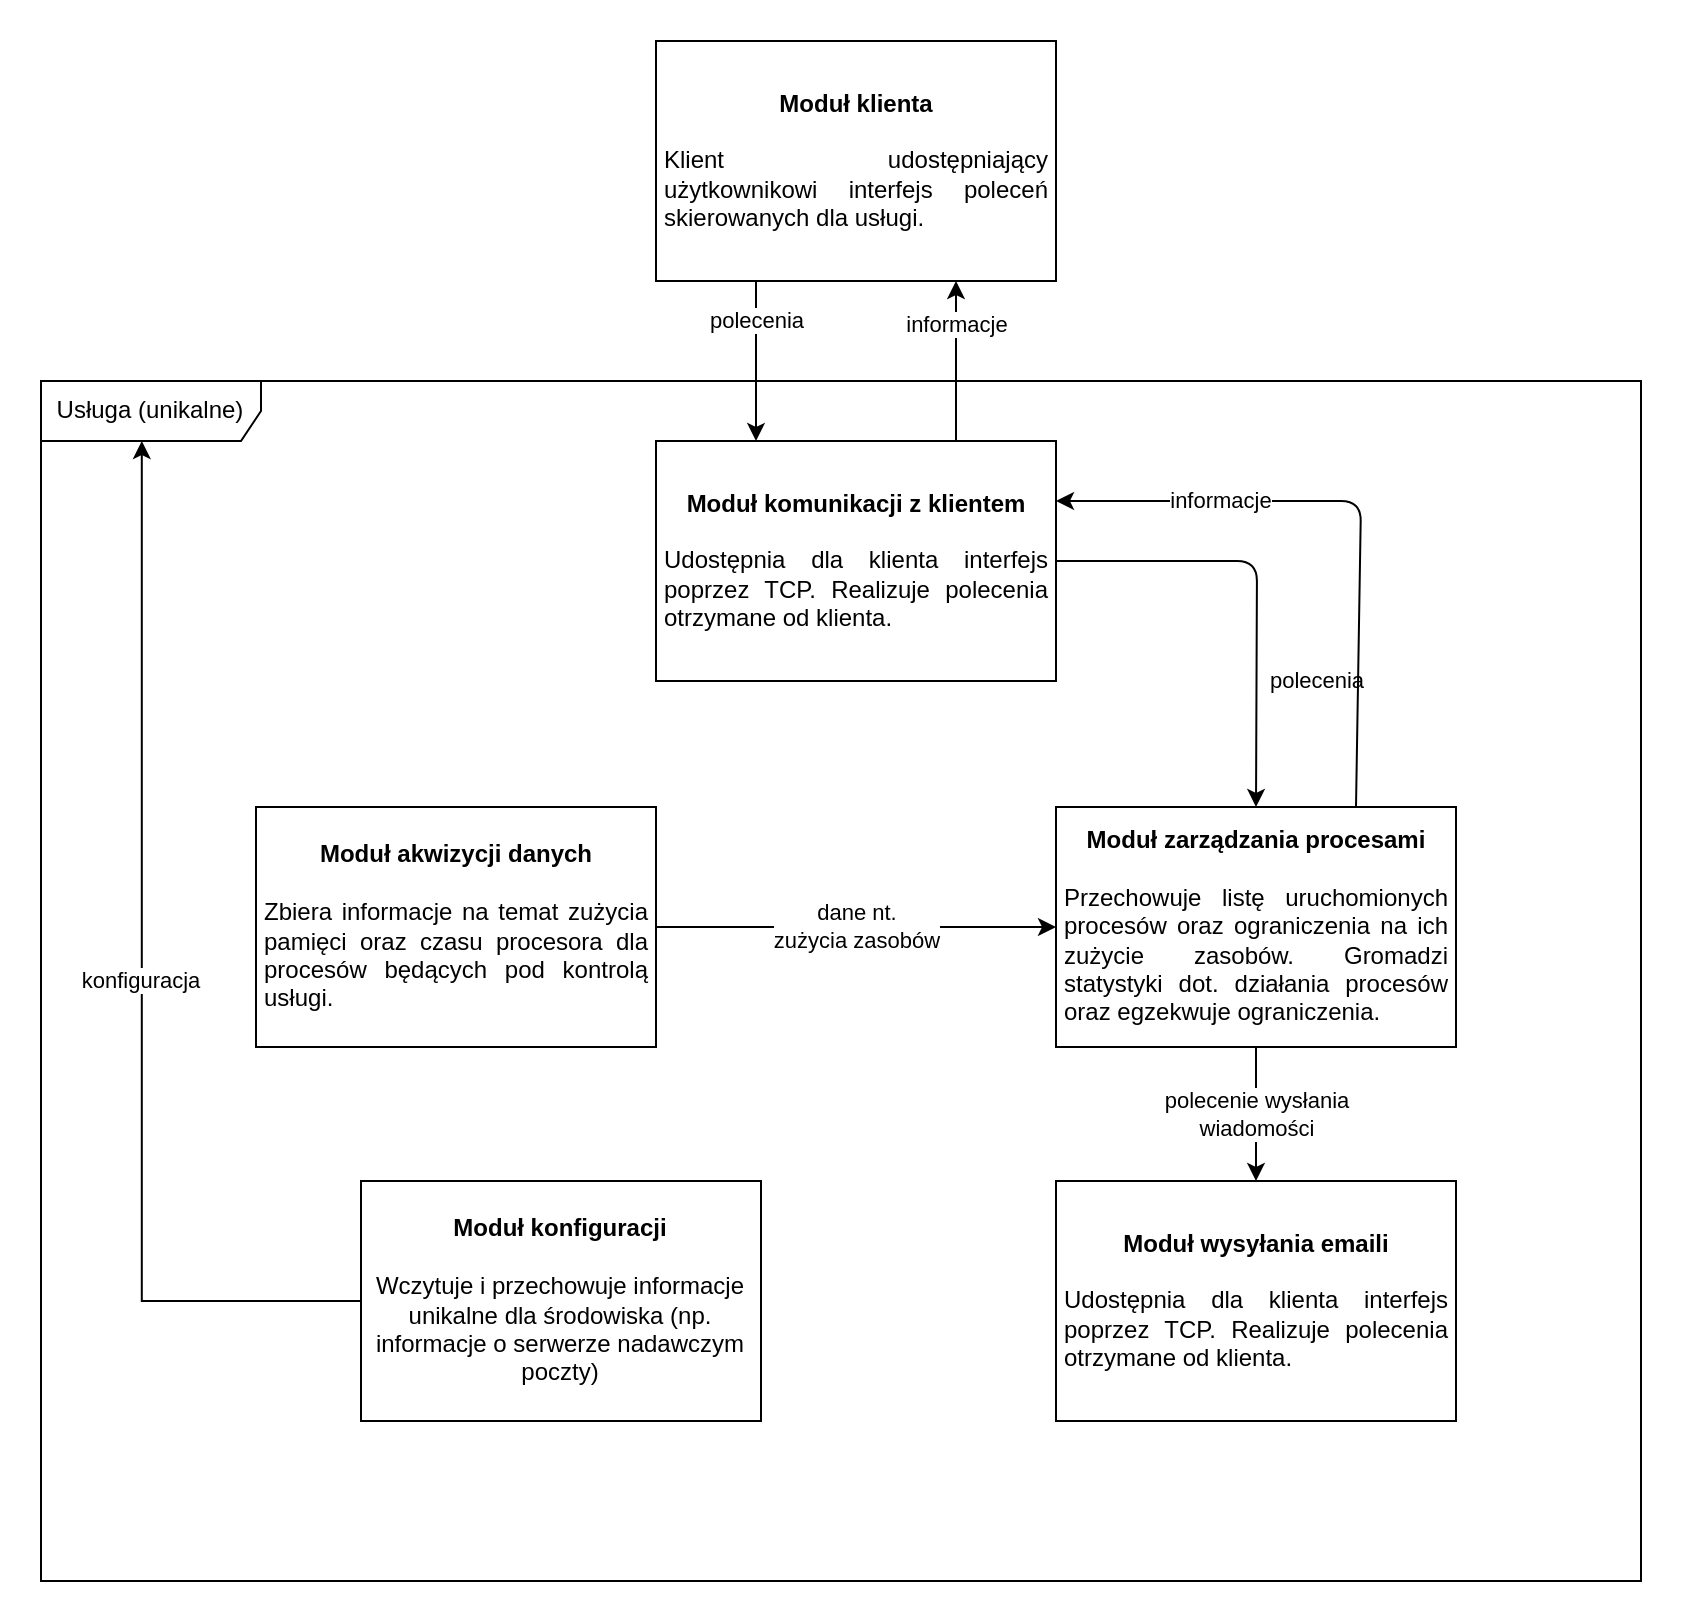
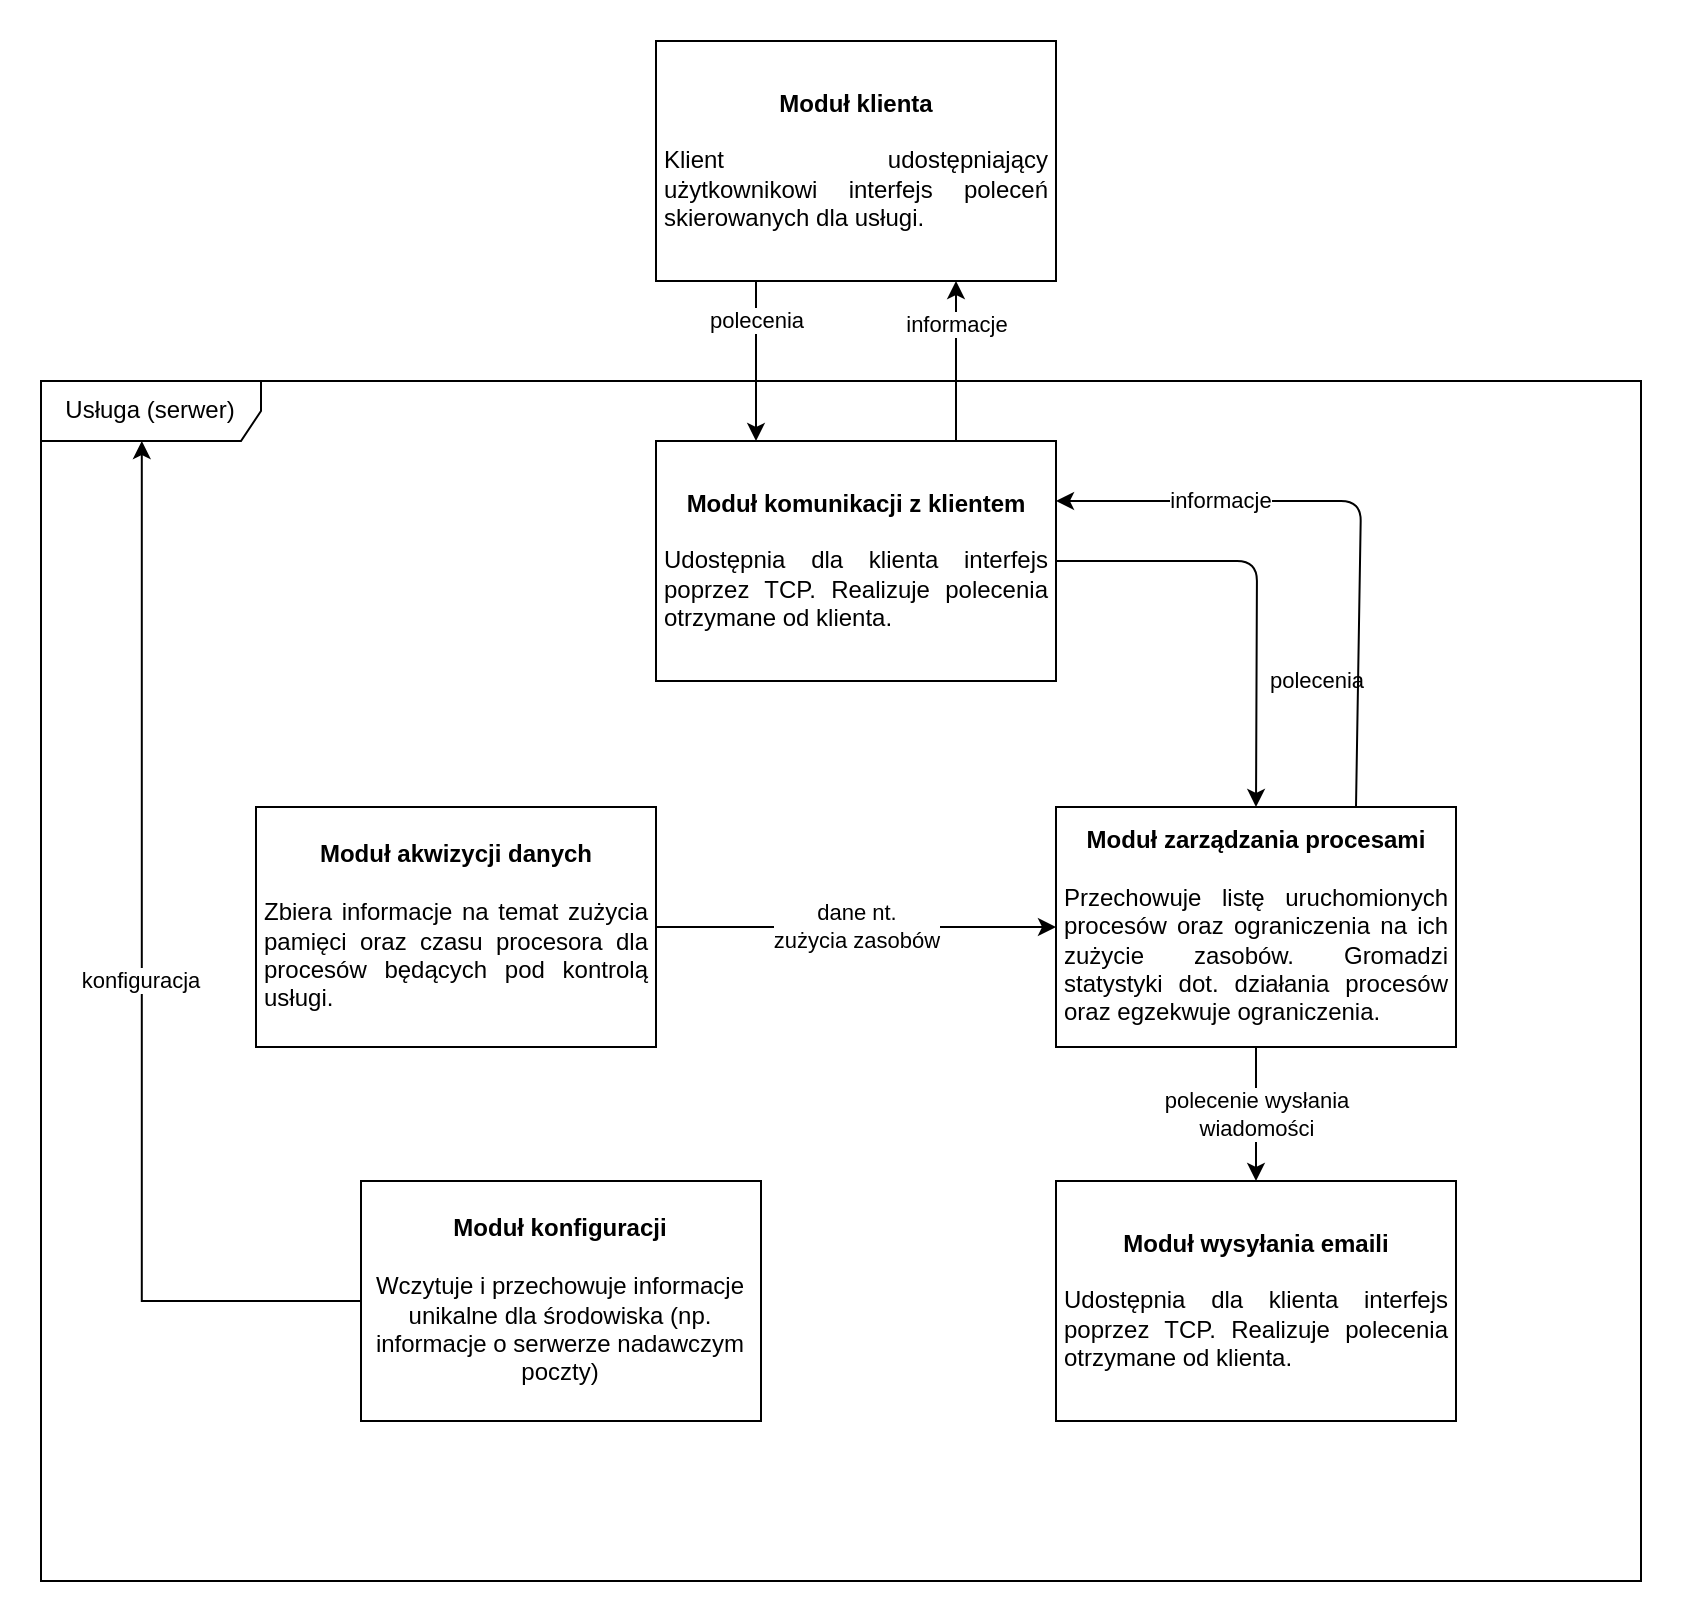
node "Usługa (unikalne)": label "Usługa (unikalne)" -> "Usługa (serwer)"
